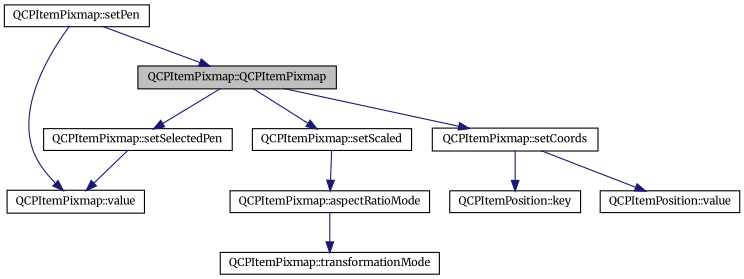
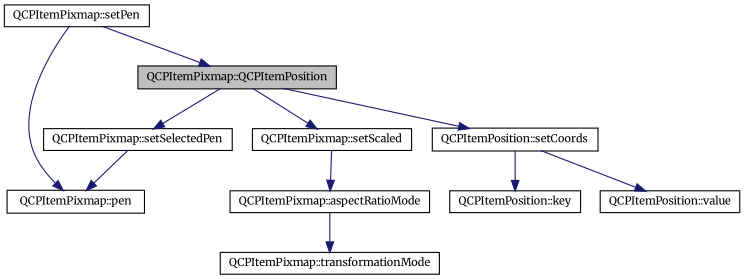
node "QCPItemPixmap::QCPItemPixmap": label "QCPItemPixmap::QCPItemPixmap" -> "QCPItemPixmap::QCPItemPosition"
node "QCPItemPixmap::setCoords": label "QCPItemPixmap::setCoords" -> "QCPItemPosition::setCoords"
node "QCPItemPixmap::value": label "QCPItemPixmap::value" -> "QCPItemPixmap::pen"
